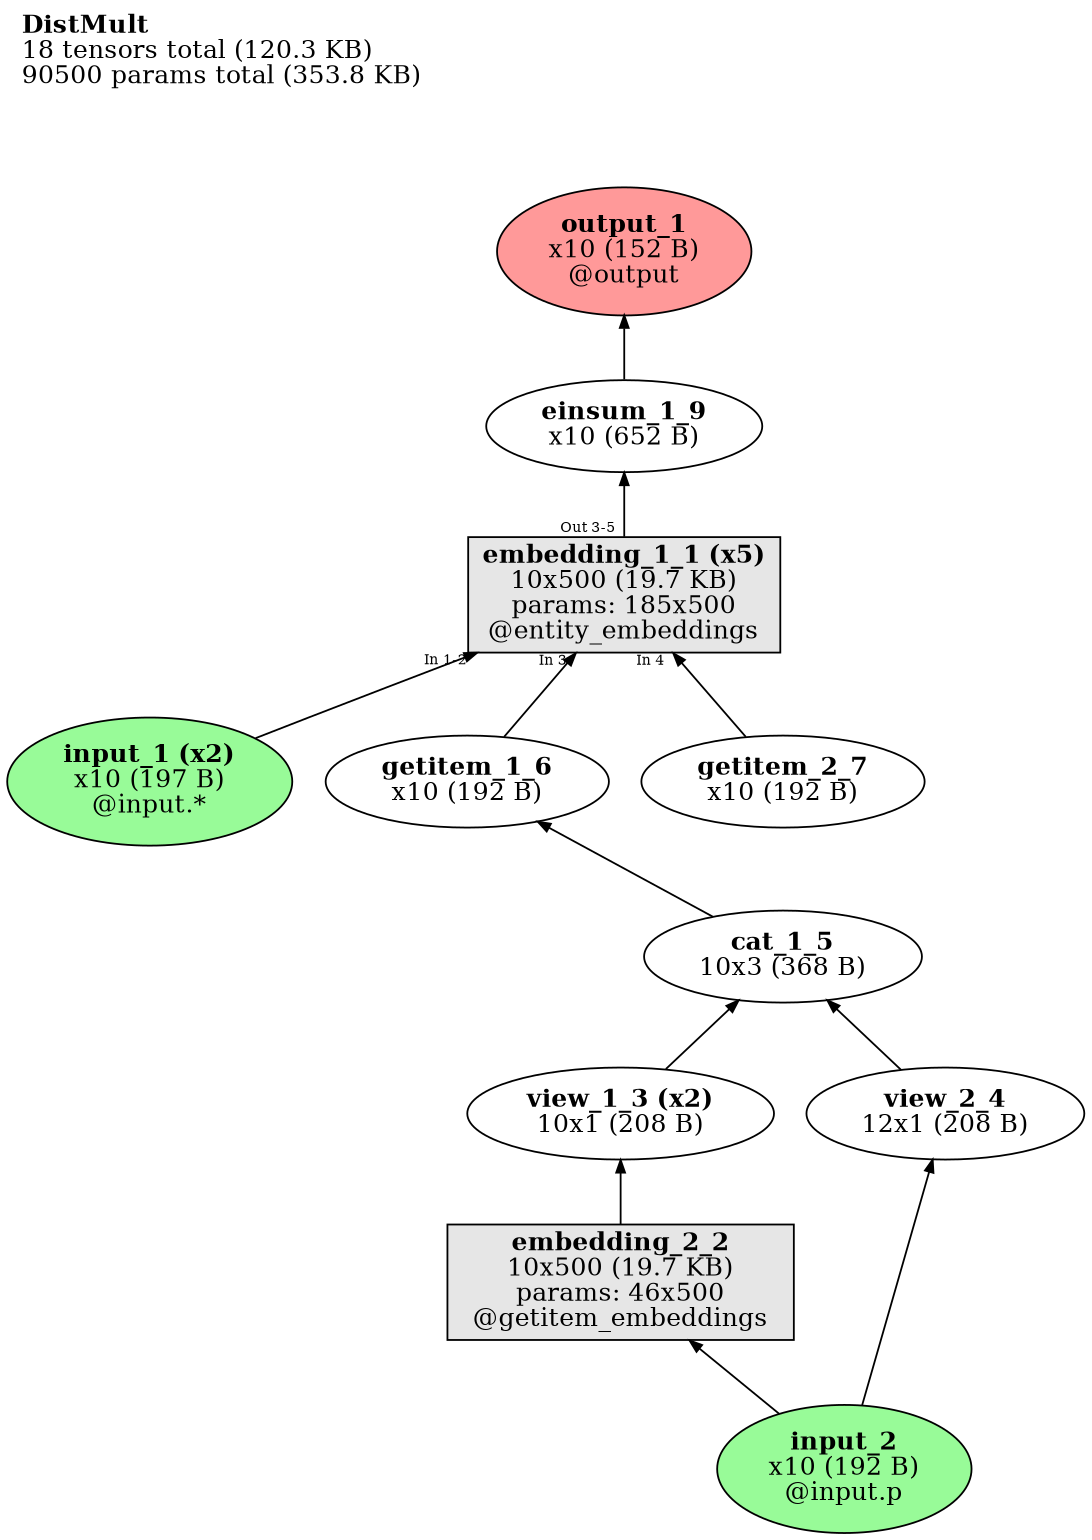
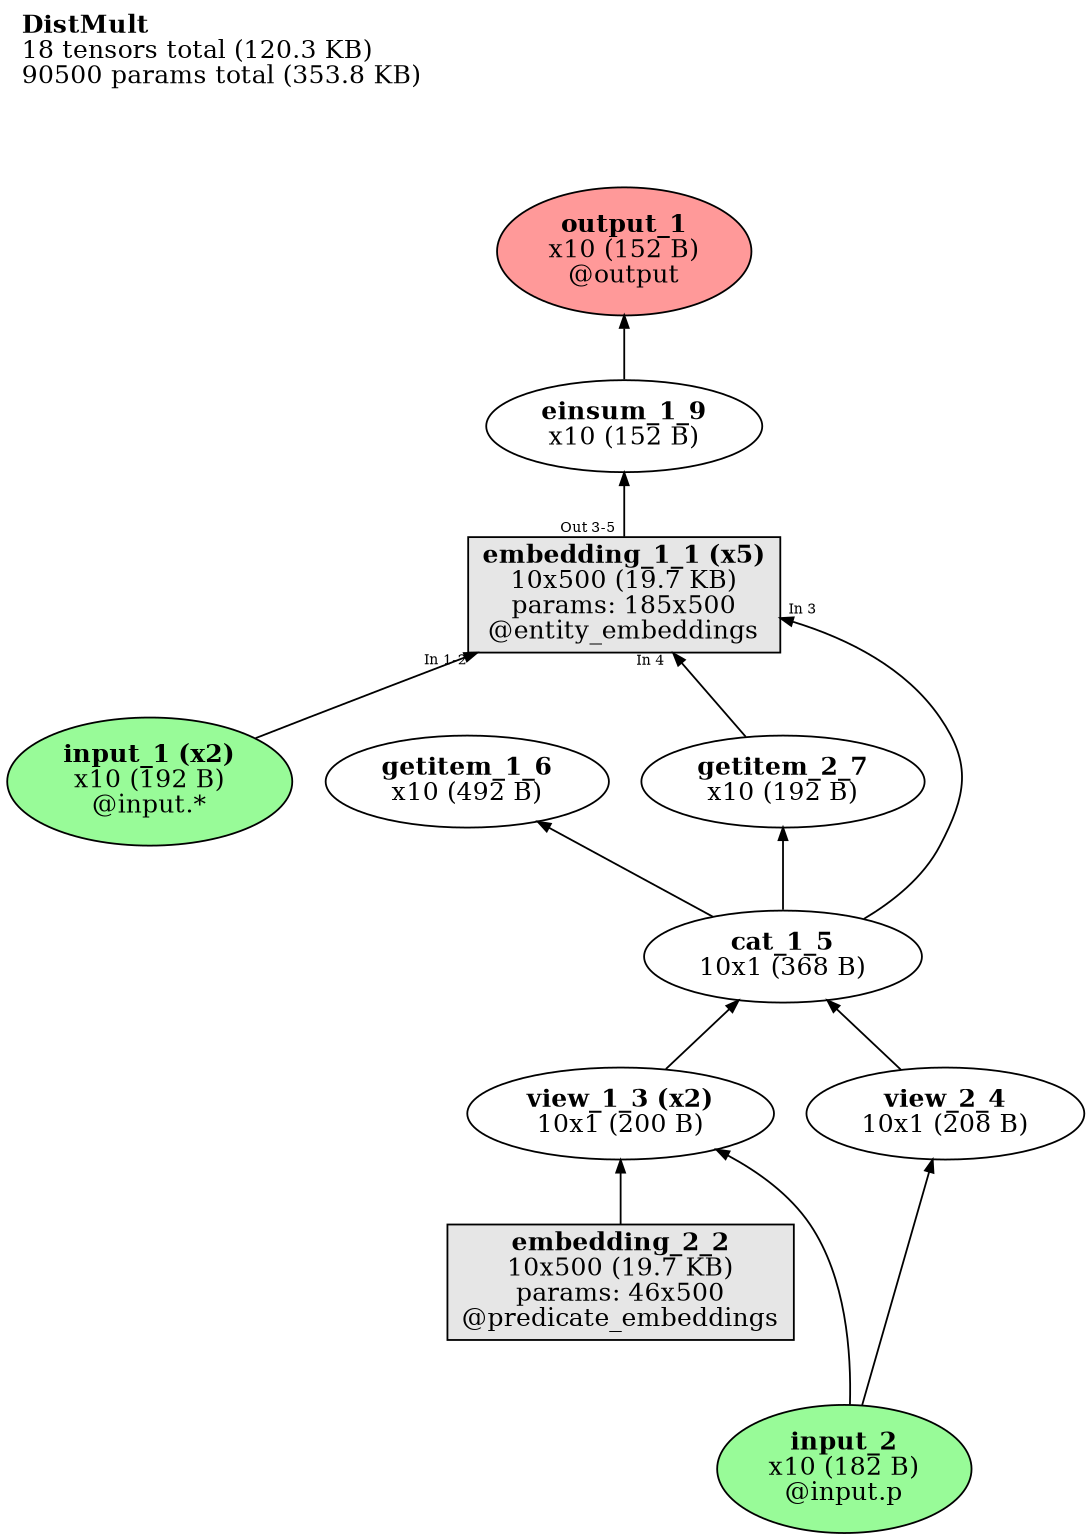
node "einsum_1_9": text "x10 (652 B)" -> "x10 (152 B)"
edge "getitem_1_6" -> "embedding_1_1 (x5)": now "cat_1_5" -> "embedding_1_1 (x5)"
node "input_1 (x2)": text "x10 (197 B)" -> "x10 (192 B)"
node "getitem_1_6": text "x10 (192 B)" -> "x10 (492 B)"
edge "cat_1_5" -> "getitem_2_7": added
node "cat_1_5": text "10x3 (368 B)" -> "10x1 (368 B)"
node "view_1_3 (x2)": text "10x1 (208 B)" -> "10x1 (200 B)"
node "view_2_4": text "12x1 (208 B)" -> "10x1 (208 B)"
node "embedding_2_2": text "@getitem_embeddings" -> "@predicate_embeddings"
edge "input_2" -> "embedding_2_2": now "input_2" -> "view_1_3 (x2)"
node "input_2": text "x10 (192 B)" -> "x10 (182 B)"
